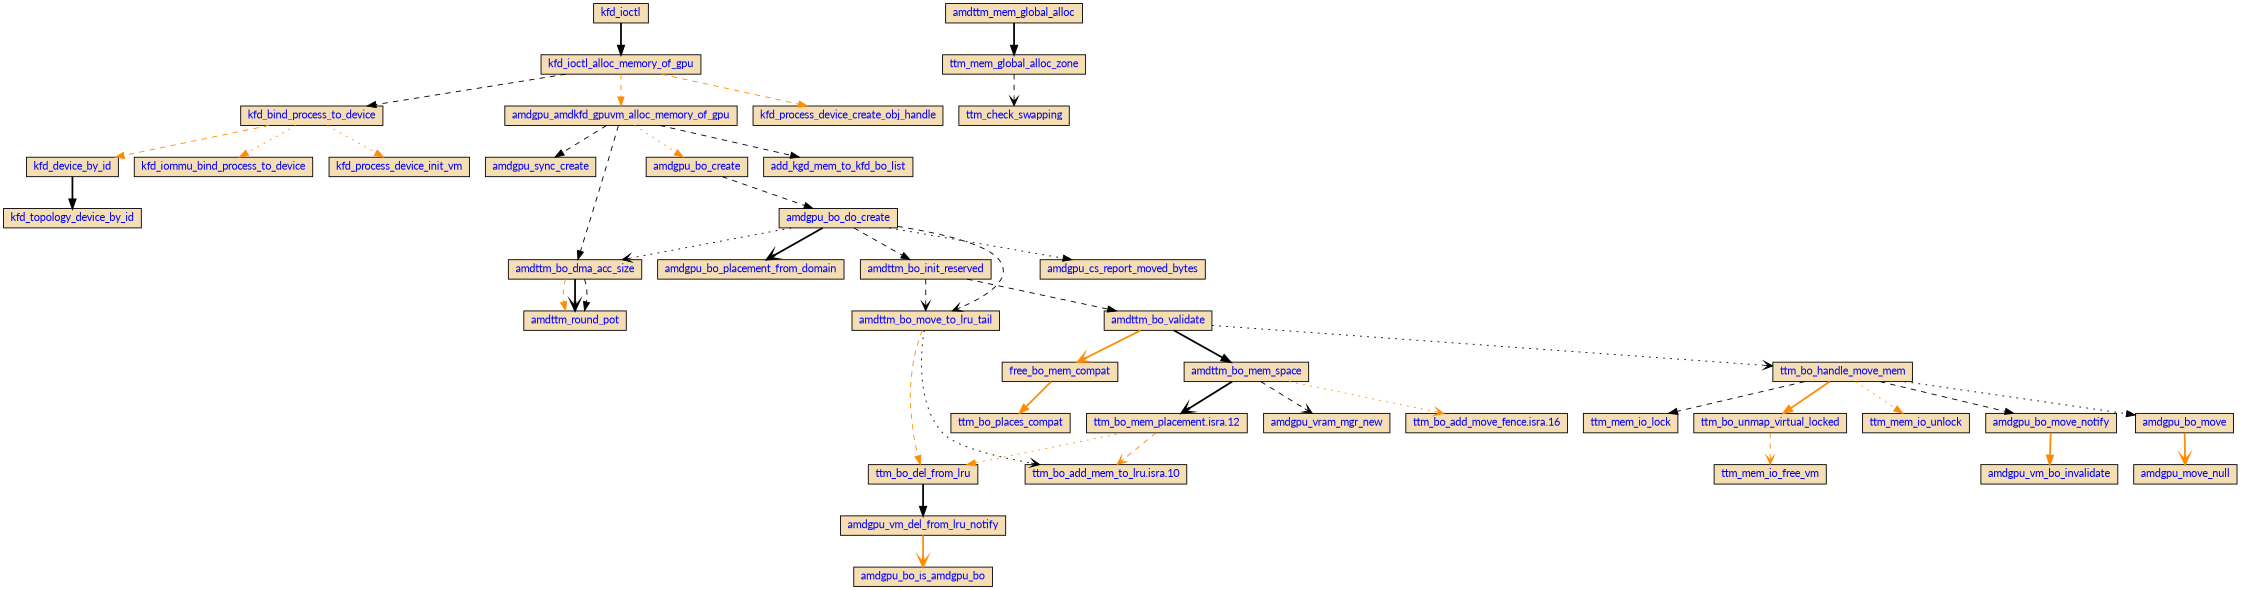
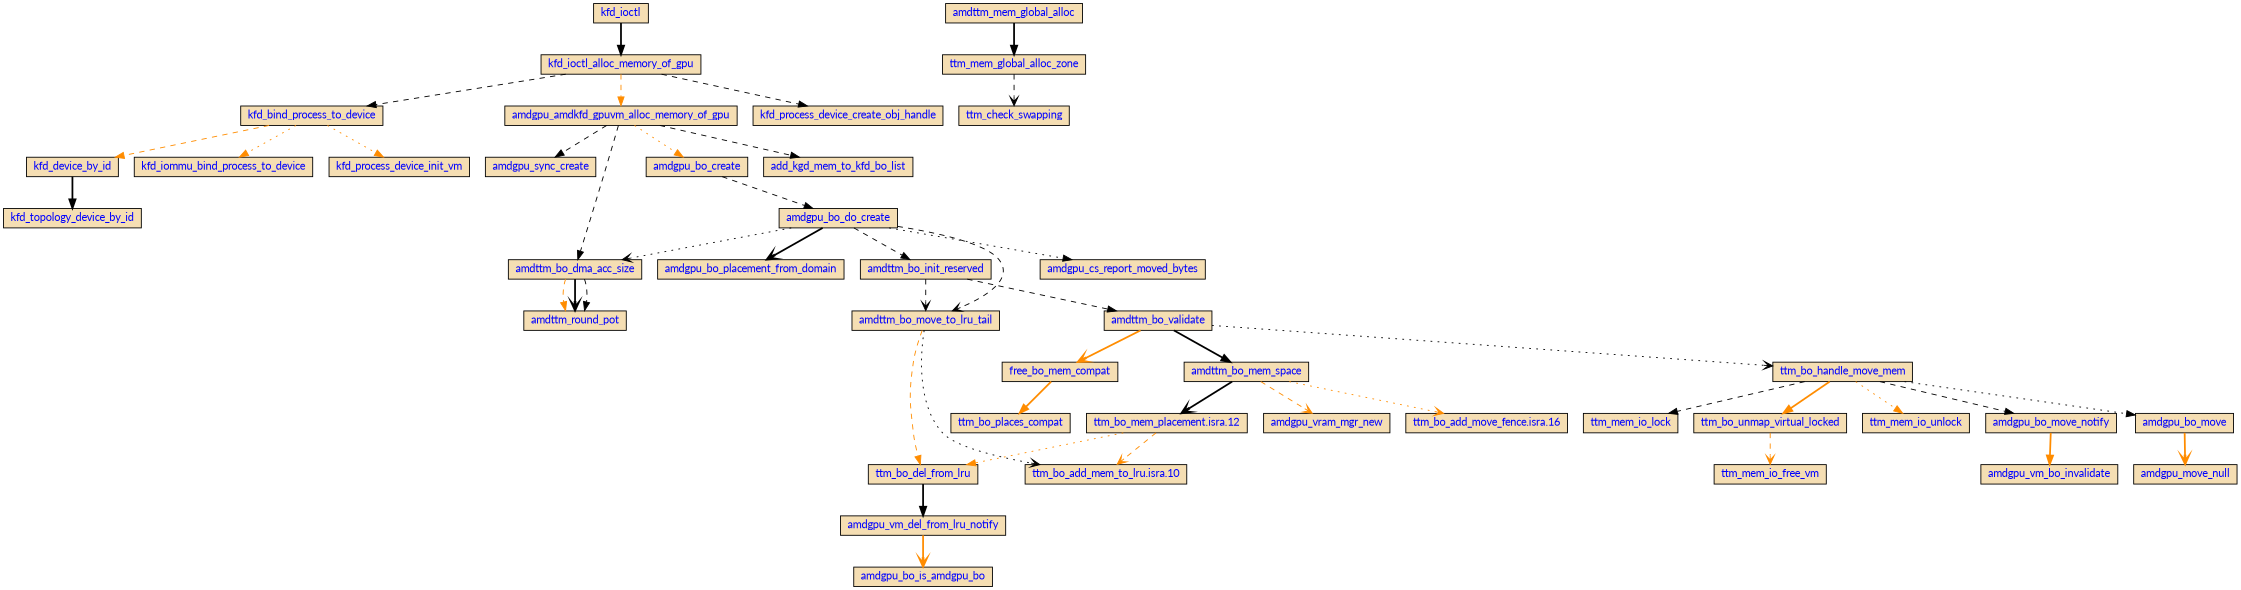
edge "kfd_ioctl_alloc_memory_of_gpu" -> "kfd_process_device_create_obj_handle": color darkorange -> black
edge "amdttm_bo_mem_space" -> "amdgpu_vram_mgr_new": color black -> darkorange
